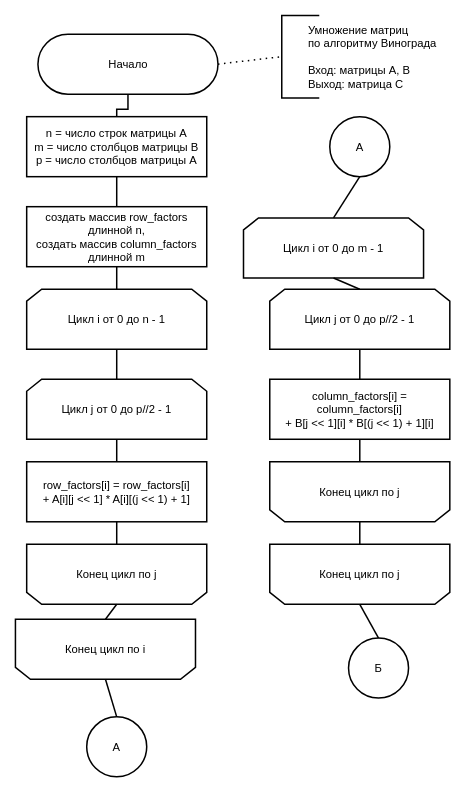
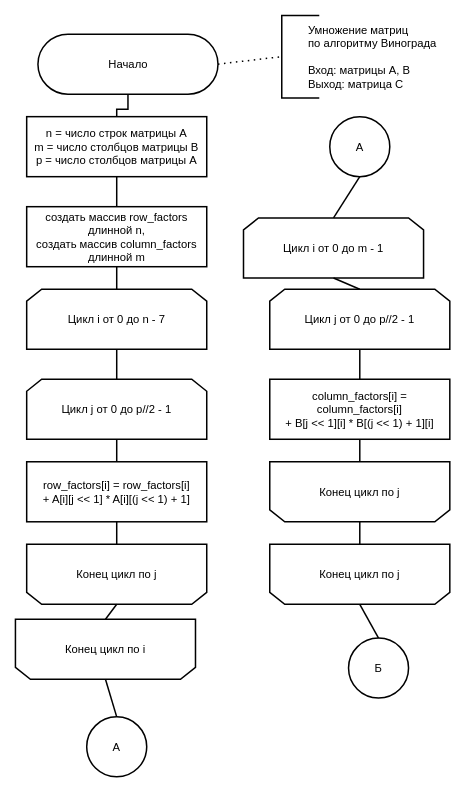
node "Цикл i от 0 до n - 1": label "Цикл i от 0 до n - 1" -> "Цикл i от 0 до n - 7"
